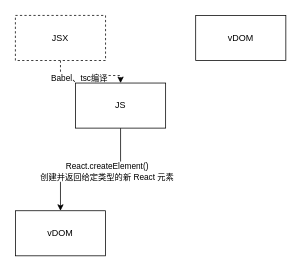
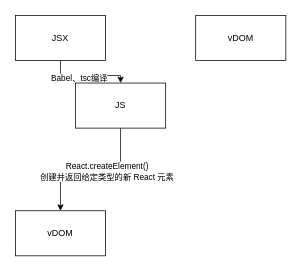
node "JSX": style dashed -> solid
edge "JSX" -> "JS": style dashed -> solid
